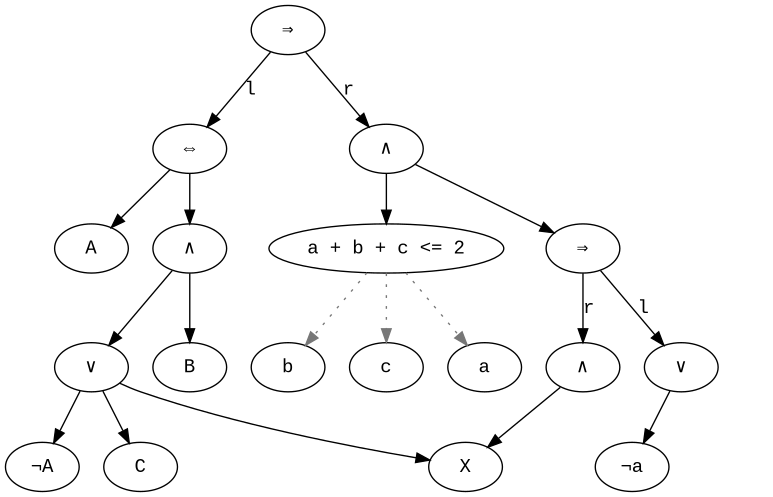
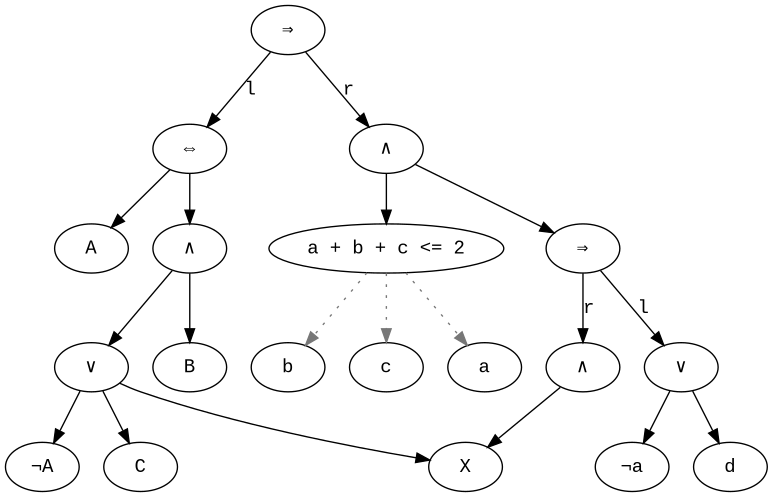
node "d": added
